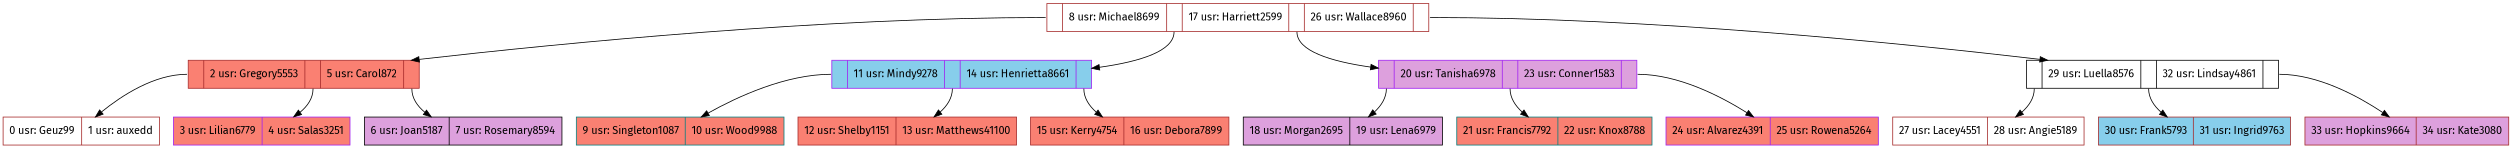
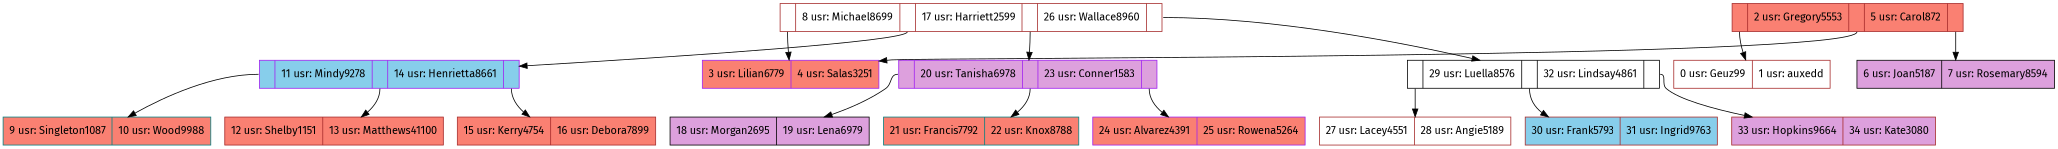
edge "8 usr: Michael8699" -> "2 usr: Gregory5553": now "8 usr: Michael8699" -> "3 usr: Lilian6779"
